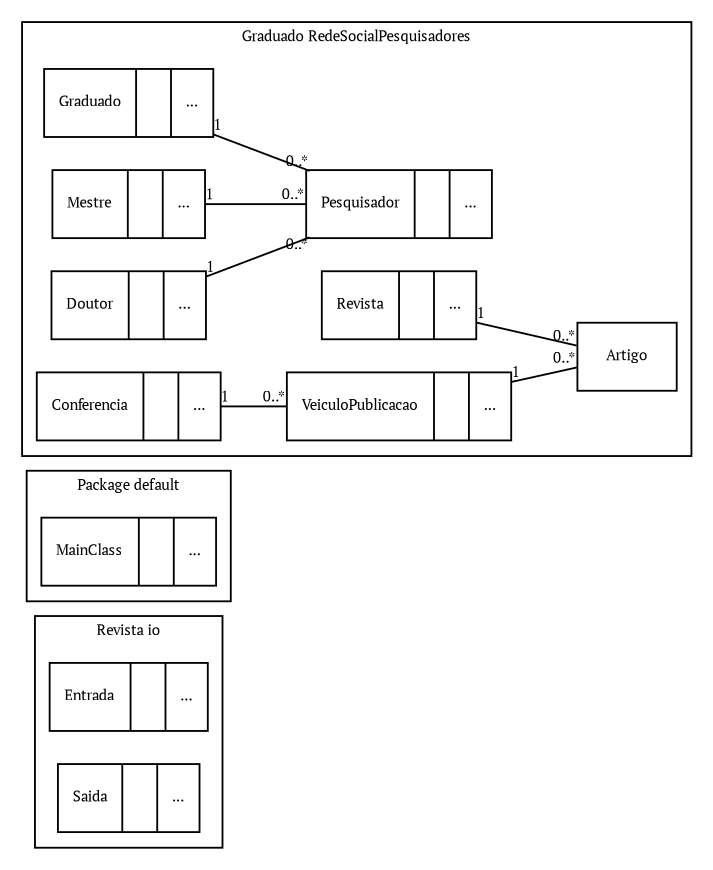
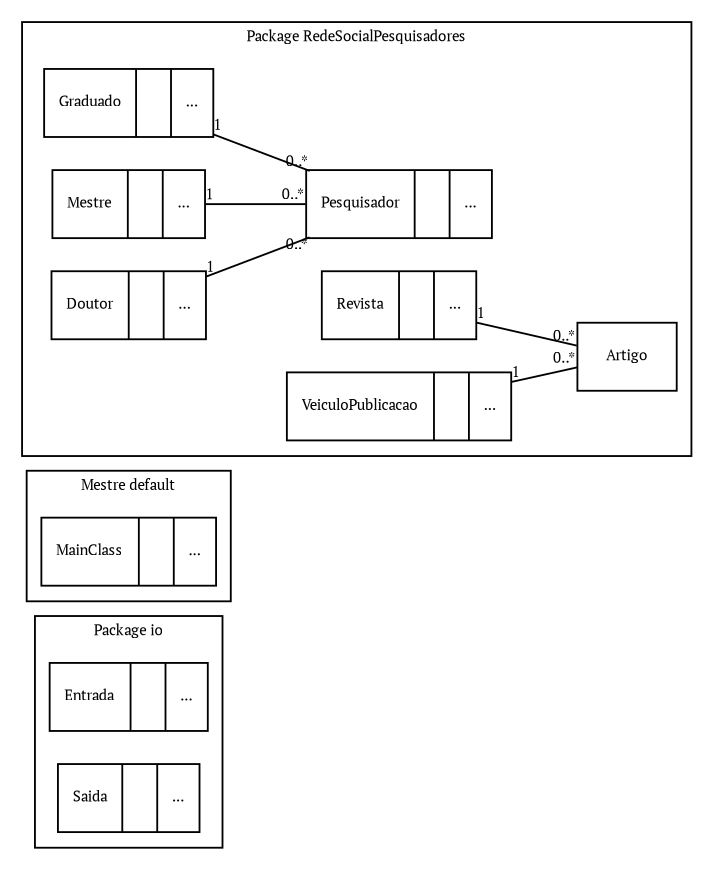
cluster "Graduado RedeSocialPesquisadores": label "Graduado RedeSocialPesquisadores" -> "Package RedeSocialPesquisadores"
node "Conferencia": removed
cluster "Package default": label "Package default" -> "Mestre default"
cluster "Revista io": label "Revista io" -> "Package io"
